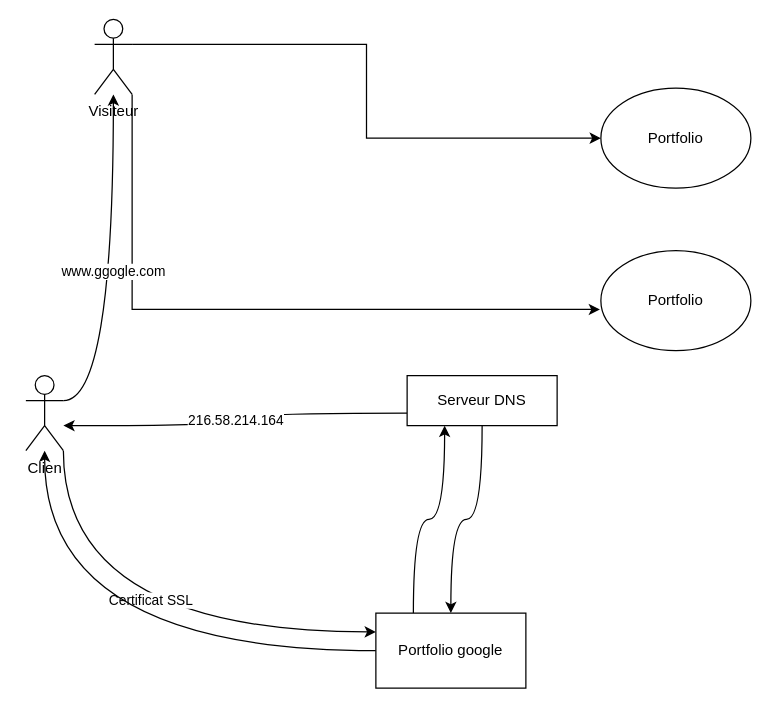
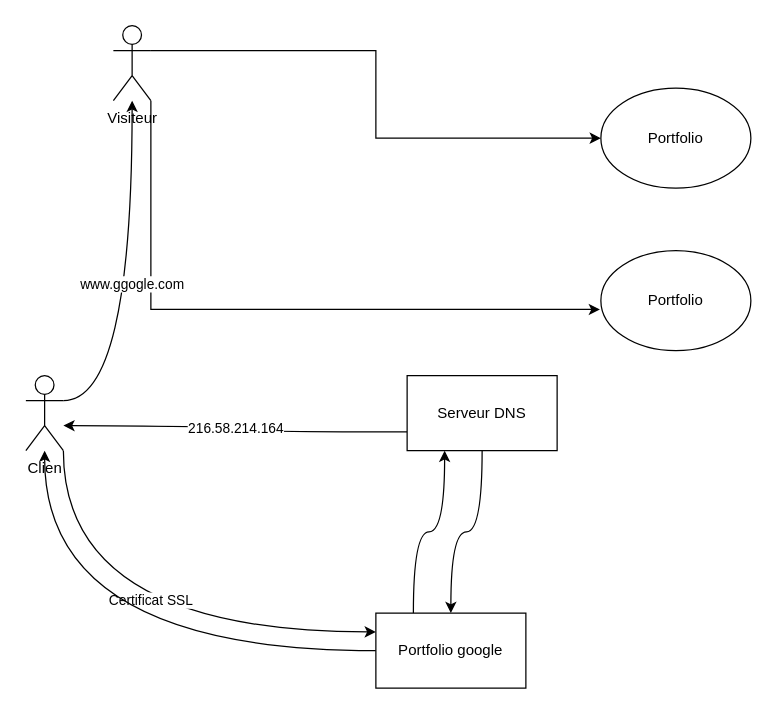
node "Visiteur": moved (113, 57) -> (132, 63)
node "Serveur DNS": size 150x50 -> 150x75
